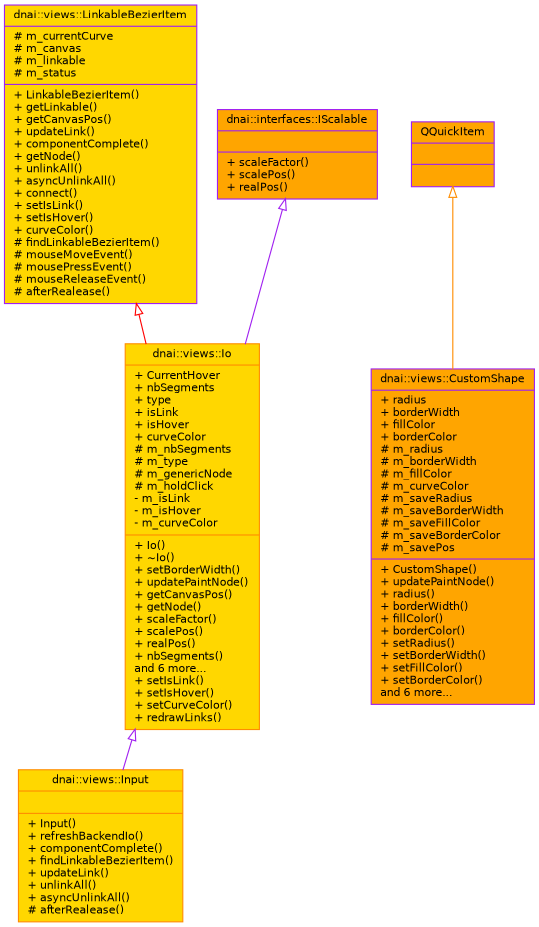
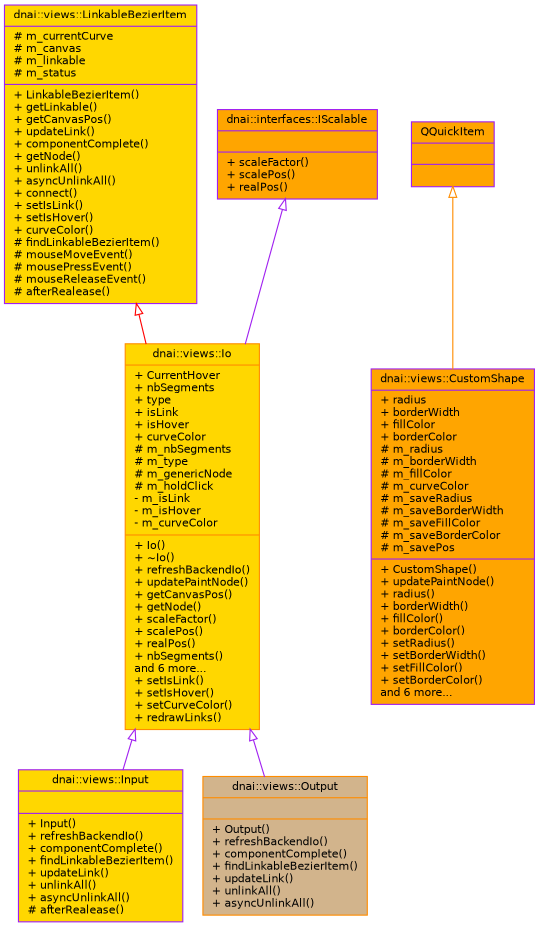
node "dnai::views::Io": text "+ setBorderWidth()" -> "+ refreshBackendIo()"
node "dnai::views::Input": color darkorange -> purple
node "dnai::views::Output": added
